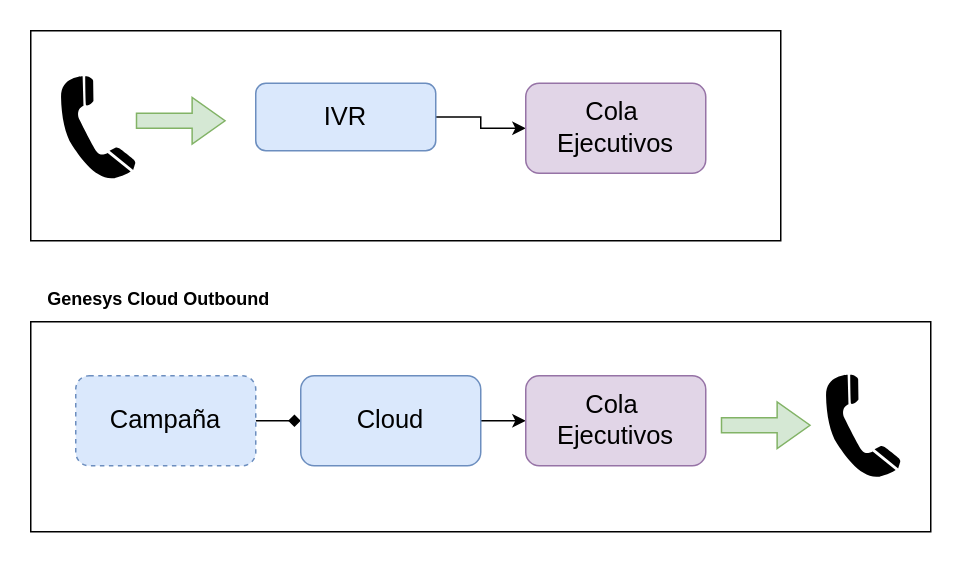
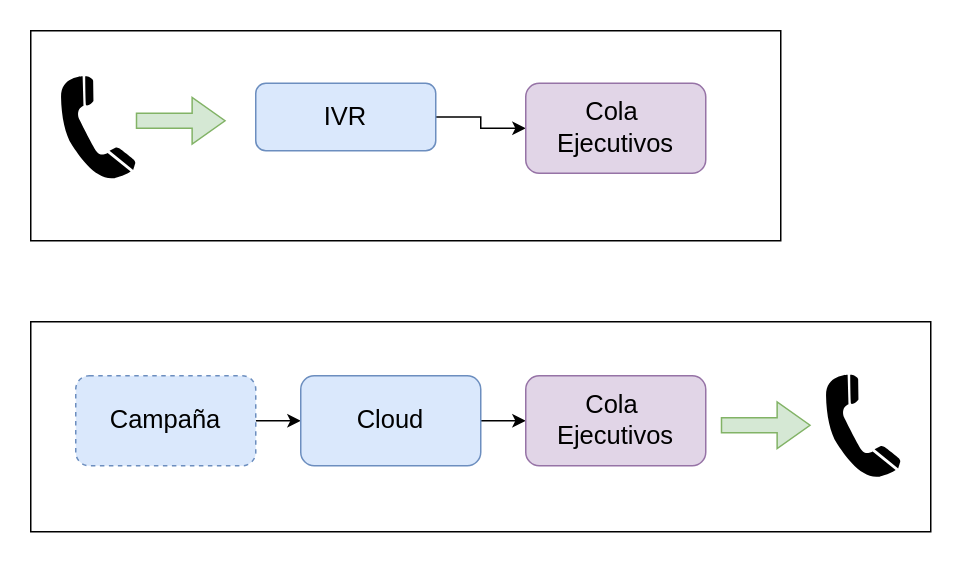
node "Genesys Cloud Outbound": removed
edge "Campaña" -> "Cloud": arrowhead diamond -> classic
